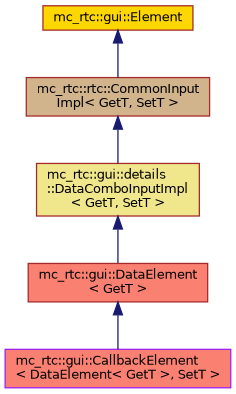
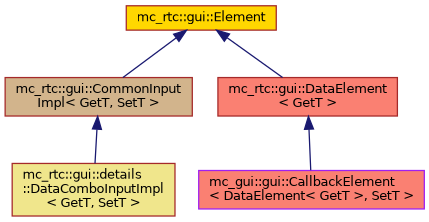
node "mc_rtc::rtc::CommonInput Impl< GetT, SetT >": label "mc_rtc::rtc::CommonInput Impl< GetT, SetT >" -> "mc_rtc::gui::CommonInput Impl< GetT, SetT >"
edge "mc_rtc::gui::DataElement < GetT >" -> "mc_rtc::gui::details ::DataComboInputImpl < GetT, SetT >": now "mc_rtc::gui::DataElement < GetT >" -> "mc_rtc::gui::Element"
node "mc_rtc::gui::CallbackElement < DataElement< GetT >, SetT >": label "mc_rtc::gui::CallbackElement < DataElement< GetT >, SetT >" -> "mc_gui::gui::CallbackElement < DataElement< GetT >, SetT >"
